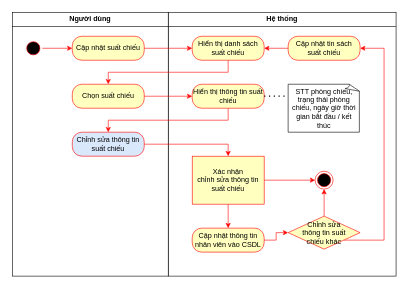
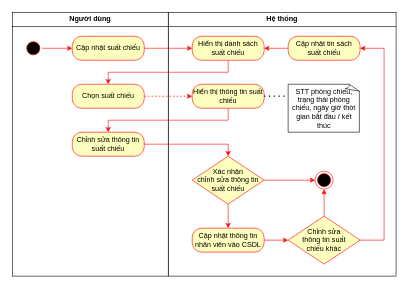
edge "Chọn suất chiếu" -> "Hiển thị thông tin suất chiếu": style solid -> dashed
node "Chỉnh sửa thông tin suất chiếu": fillcolor #dae8fc -> #ffffc0
node "Xác nhận chỉnh sửa thông tin suất chiếu": shape rectangle -> diamond
node "Chỉnh sửa thông tin suất chiếu khác": size 72x33 -> 72x48
